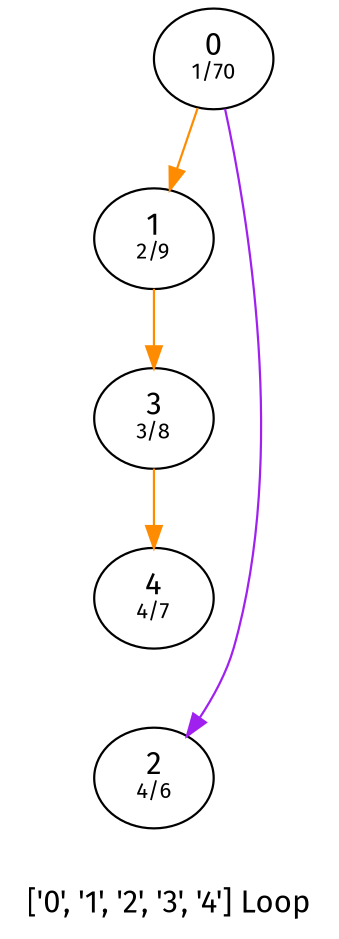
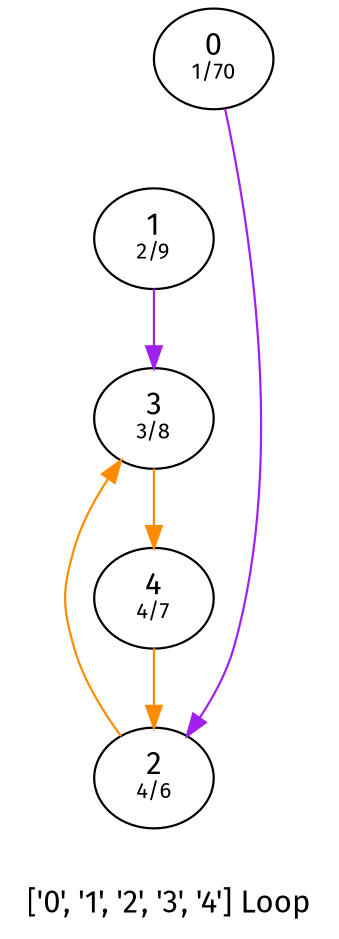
edge "0" -> "1": removed
edge "1" -> "3": color darkorange -> purple
edge "2" -> "3": added
edge "4" -> "2": added
